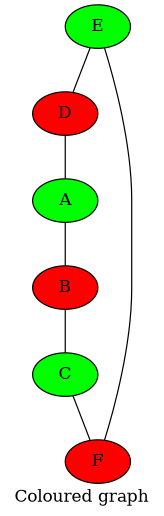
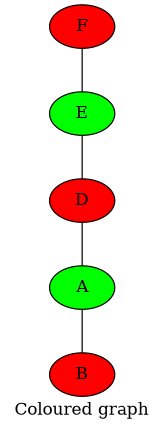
node "C": removed
